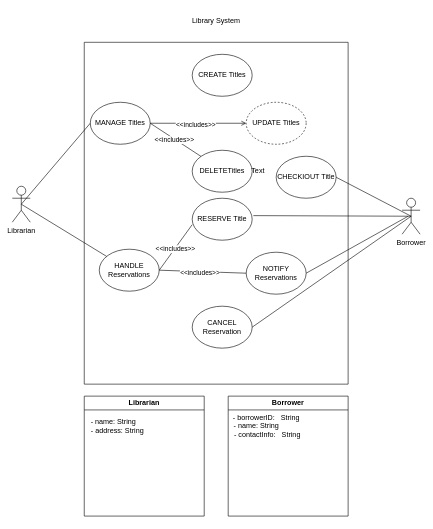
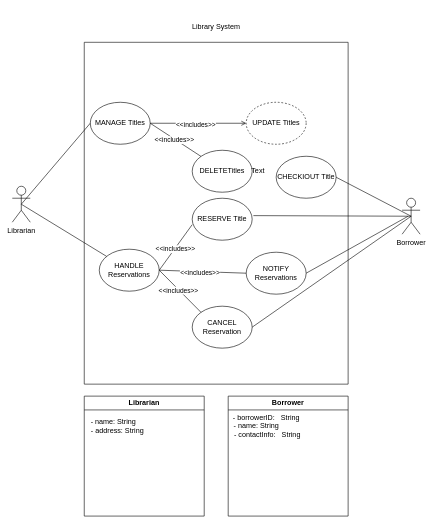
node "Library System": moved (216, 21) -> (216, 27)
node "CREATE Titles": removed
edge "HANDLE Reservations" -- "CANCEL Reservation": added, label "<<includes>>"
